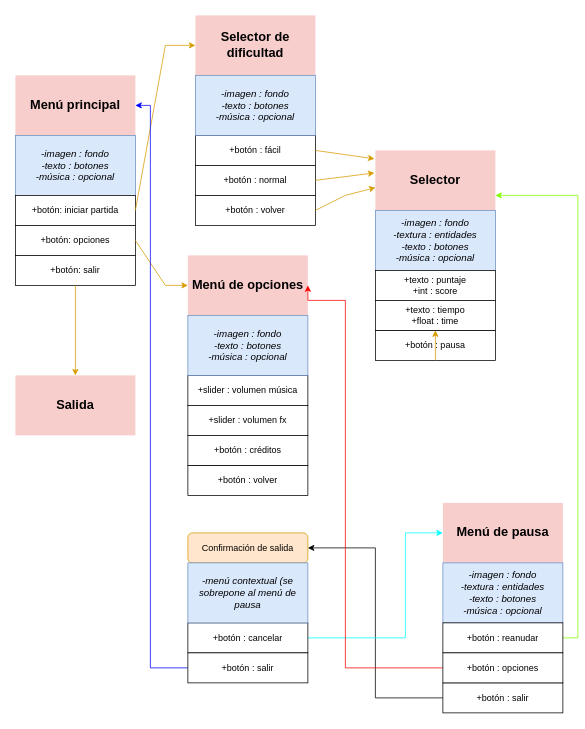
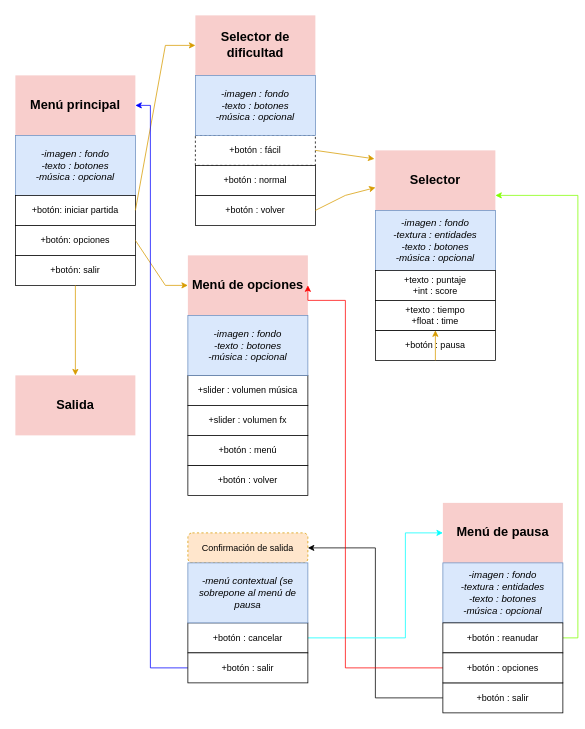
node "+botón : fácil": style solid -> dashed
edge "+botón : normal" -> "Selector": removed
node "+botón : créditos": label "+botón : créditos" -> "+botón : menú"
node "Confirmación de salida": style solid -> dashed
